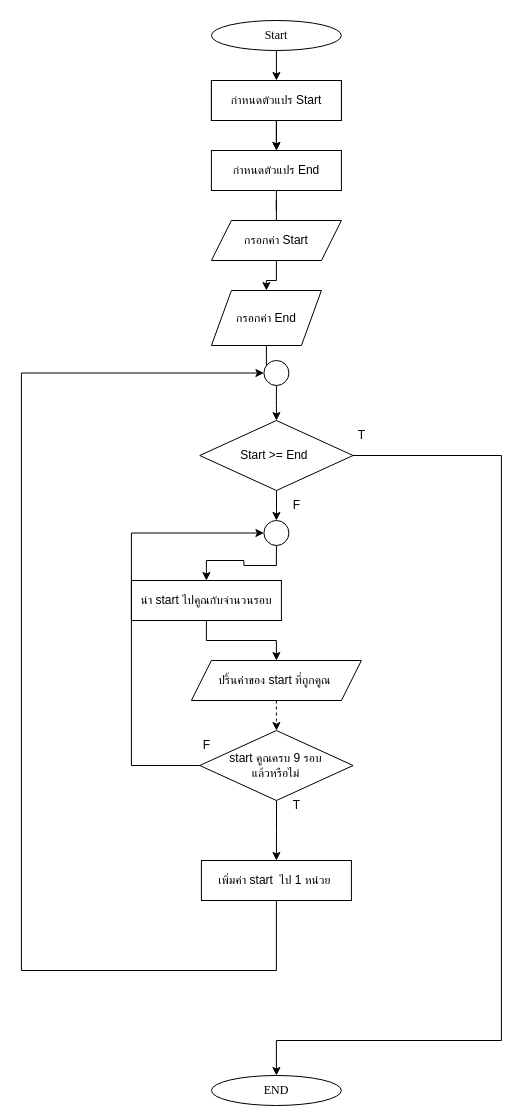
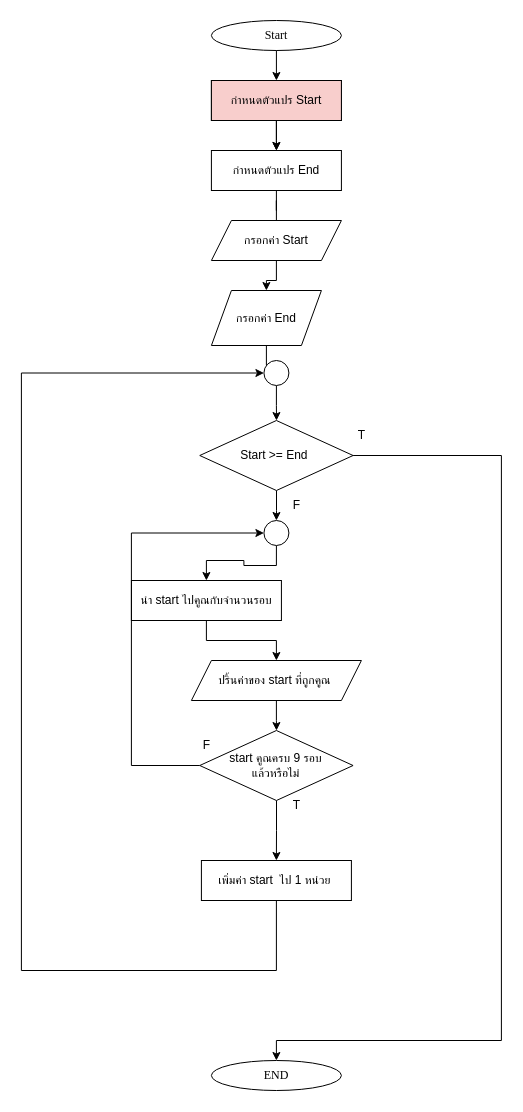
node "กำหนดตัวแปร Start": fillcolor #ffffff -> #f8cecc
edge "ปริ้นค่าของ start ที่ถูกคูณ" -> "start คูณครบ 9 รอบ แล้วหรือไม่": style dashed -> solid
node "END": moved (276, 1091) -> (276, 1076)
